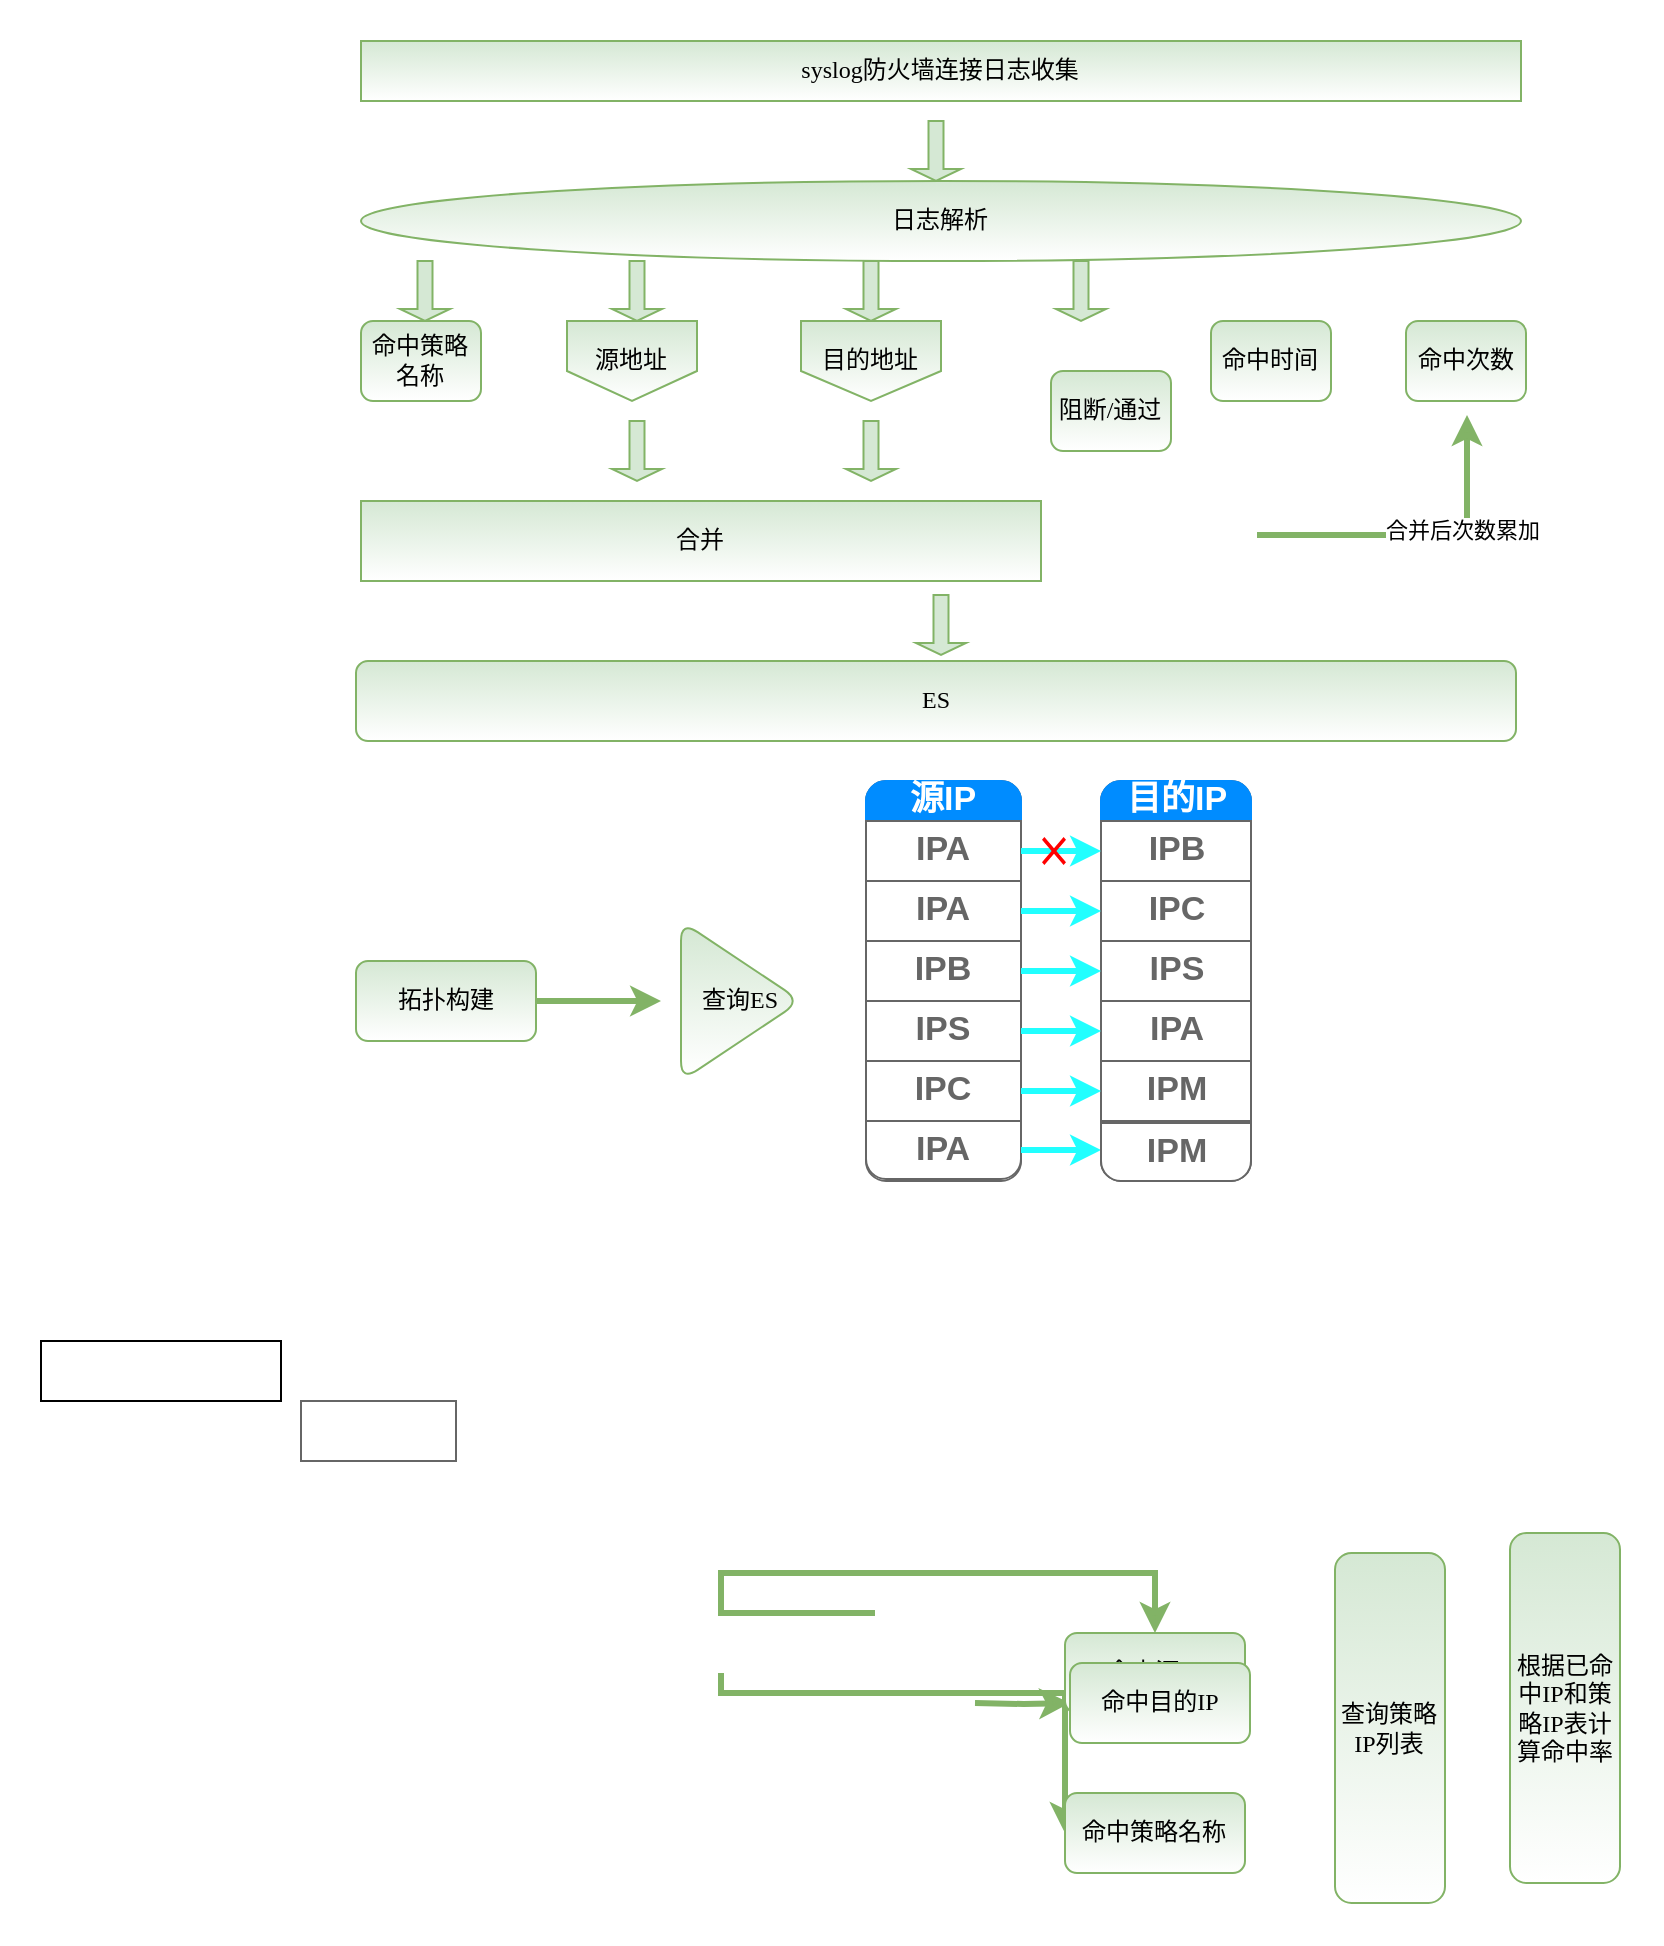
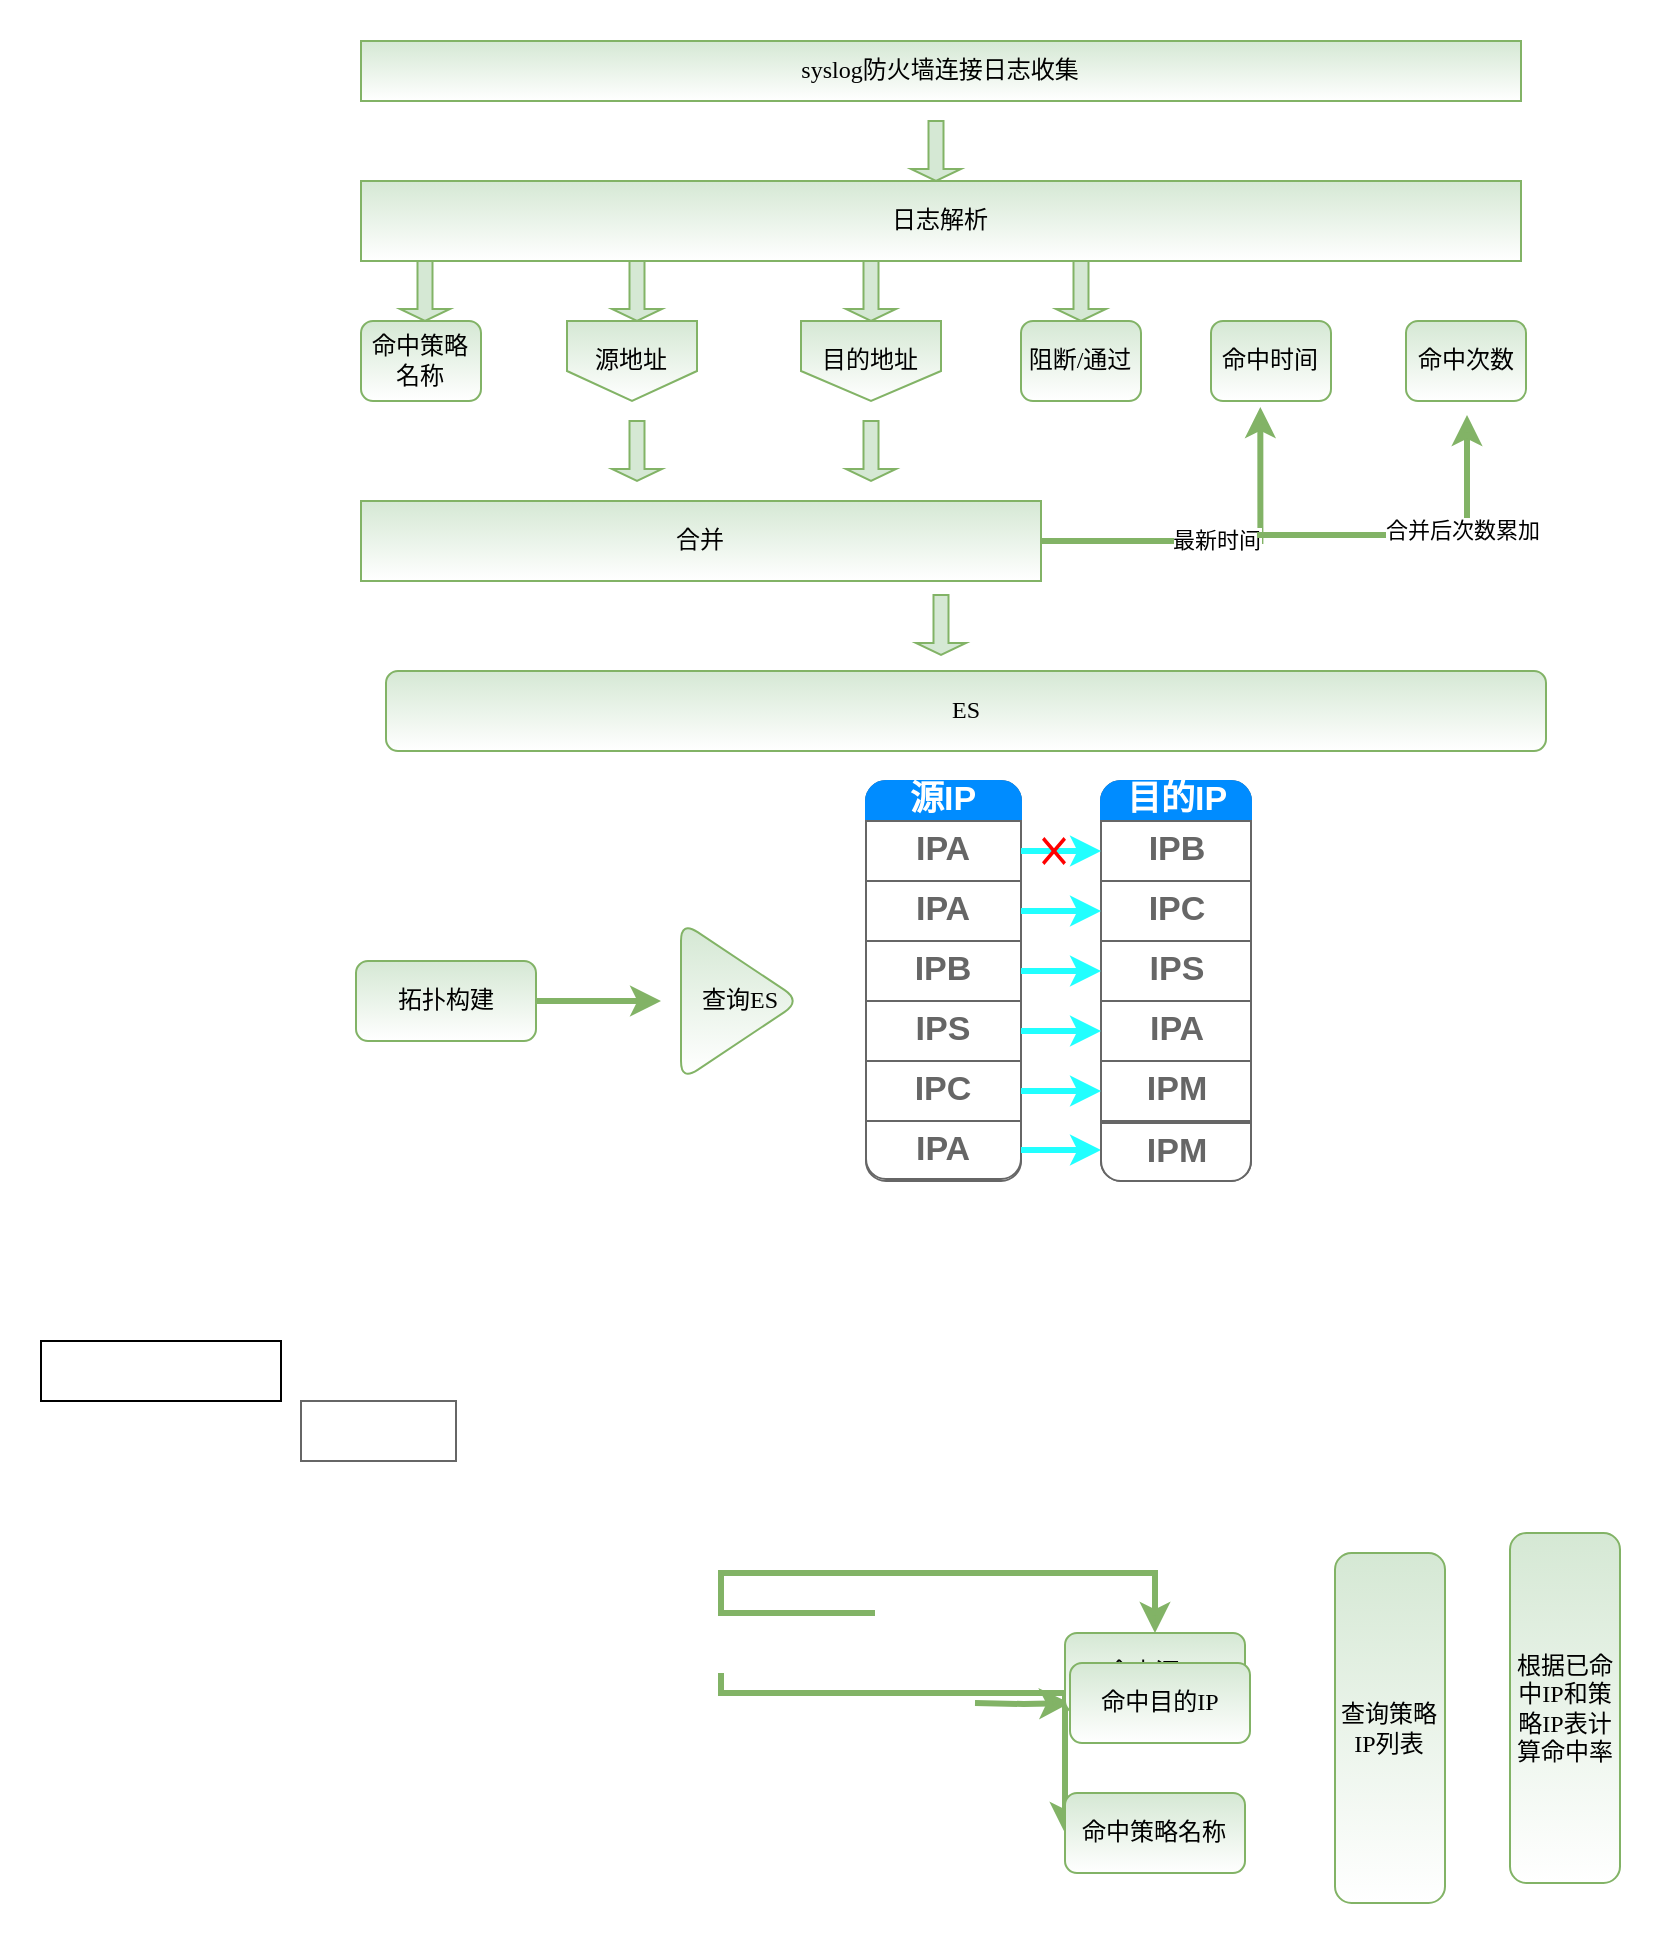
node "日志解析": shape ellipse -> rectangle
node "阻断/通过": moved (1111, 411) -> (1081, 361)
edge "合并" -> "命中时间": added, label "最新时间"
node "ES": moved (936, 701) -> (966, 711)
